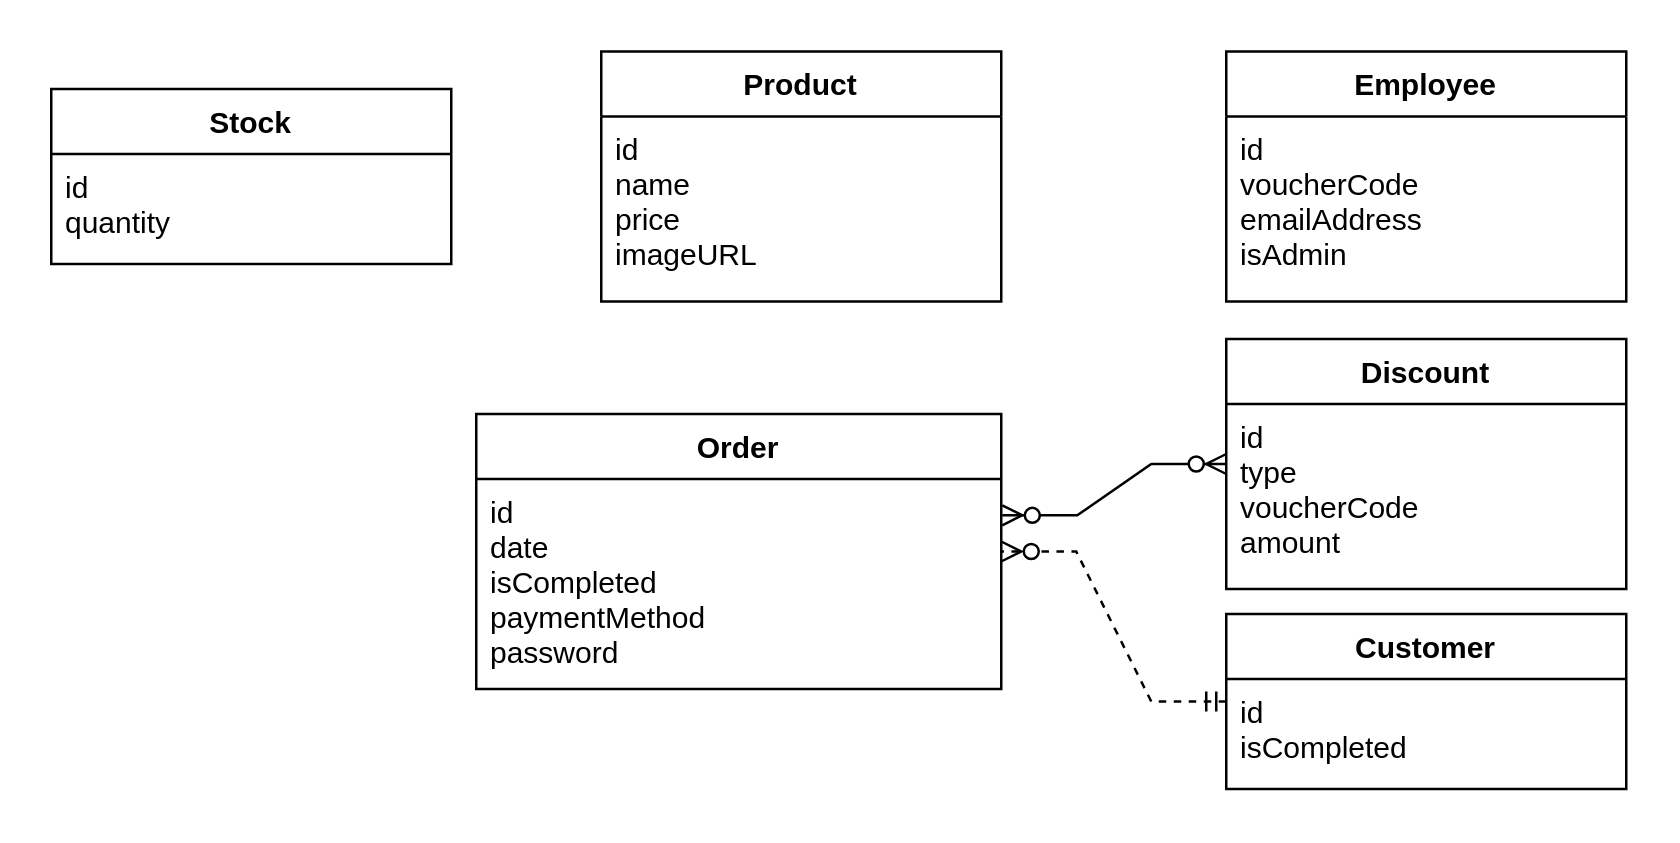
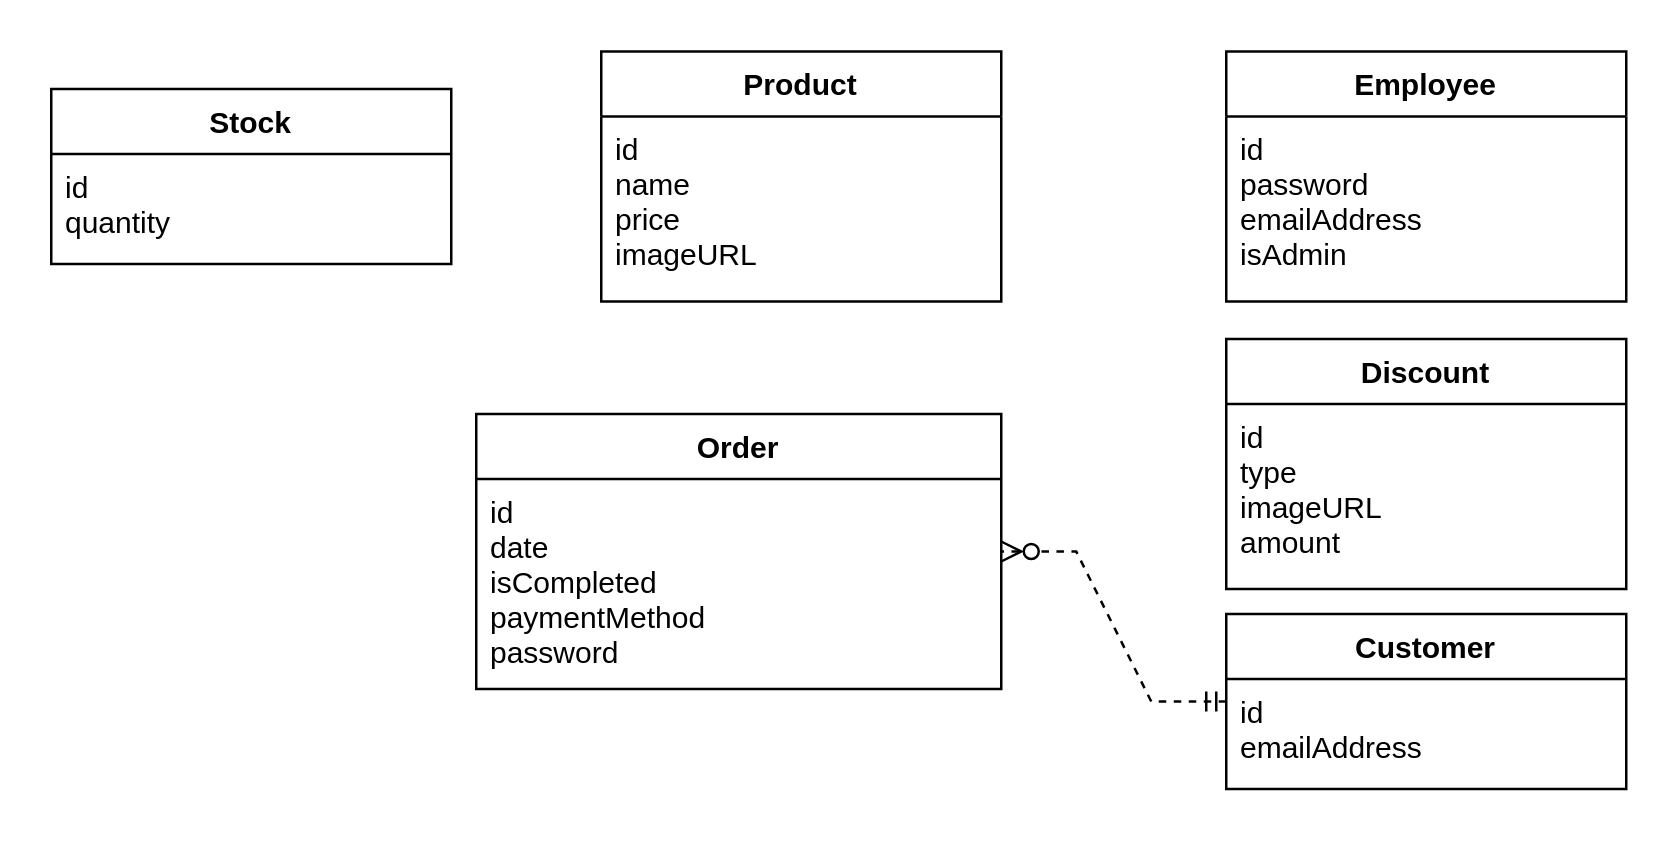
node "id voucherCode emailAddress isAdmin": label "id voucherCode emailAddress isAdmin" -> "id password emailAddress isAdmin"
node "id type voucherCode amount": label "id type voucherCode amount" -> "id type imageURL amount"
edge "Discount" -- "id date isCompleted paymentMethod password": removed
node "id isCompleted": label "id isCompleted" -> "id emailAddress"
